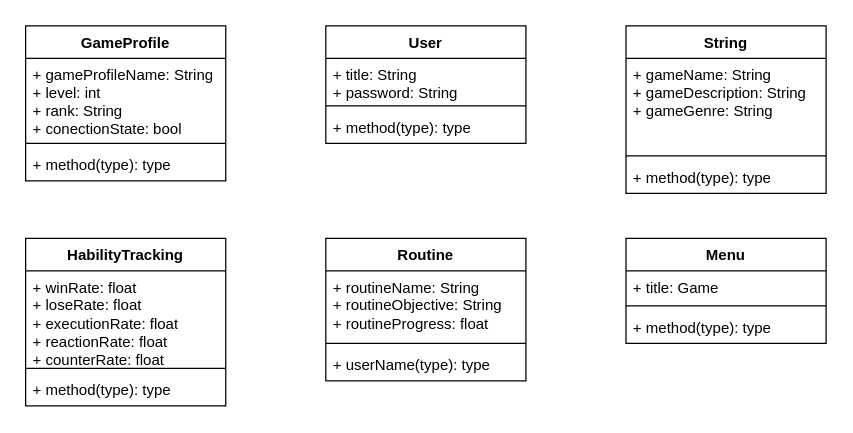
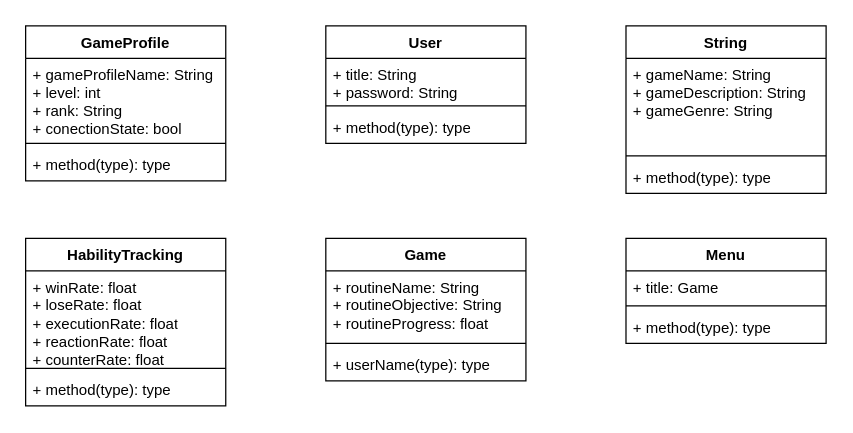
node "Routine": label "Routine" -> "Game"
